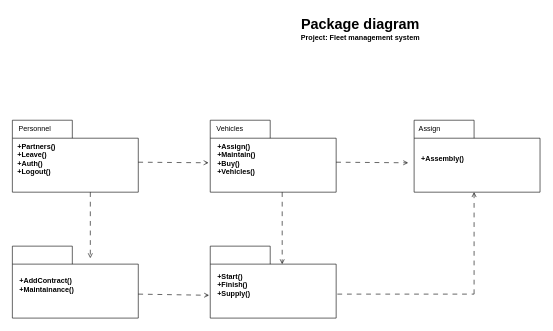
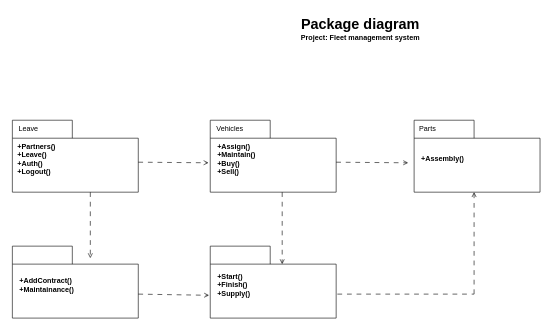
node "Personnel": label "Personnel" -> "Leave"
node "Assign": label "Assign" -> "Parts"
node "+Assign() +Maintain() +Buy() +Vehicles()": label "+Assign() +Maintain() +Buy() +Vehicles()" -> "+Assign() +Maintain() +Buy() +Sell()"
